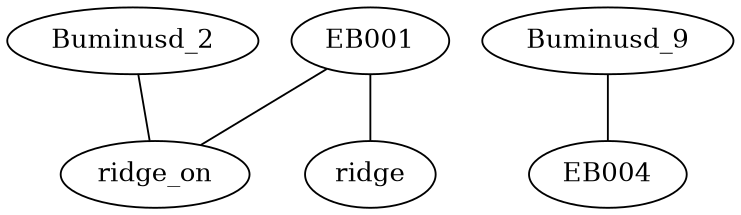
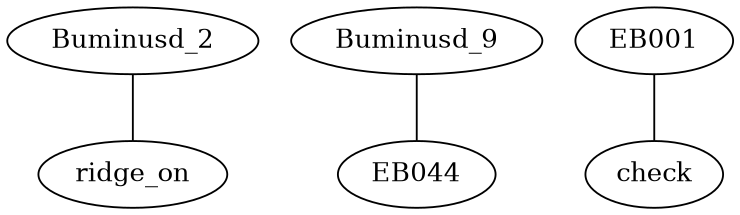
edge "EB001" -- "ridge_on": removed
node "ridge": label "ridge" -> "check"
node "EB004": label "EB004" -> "EB044"
